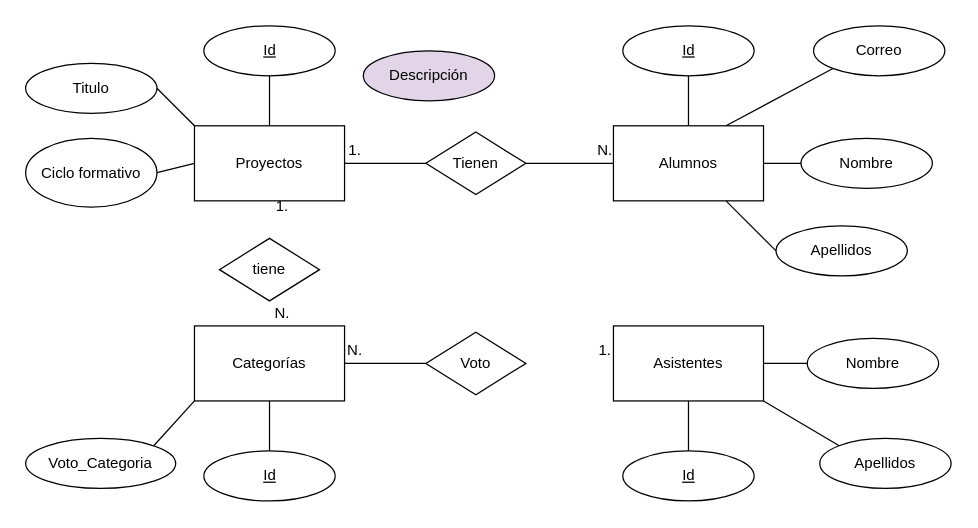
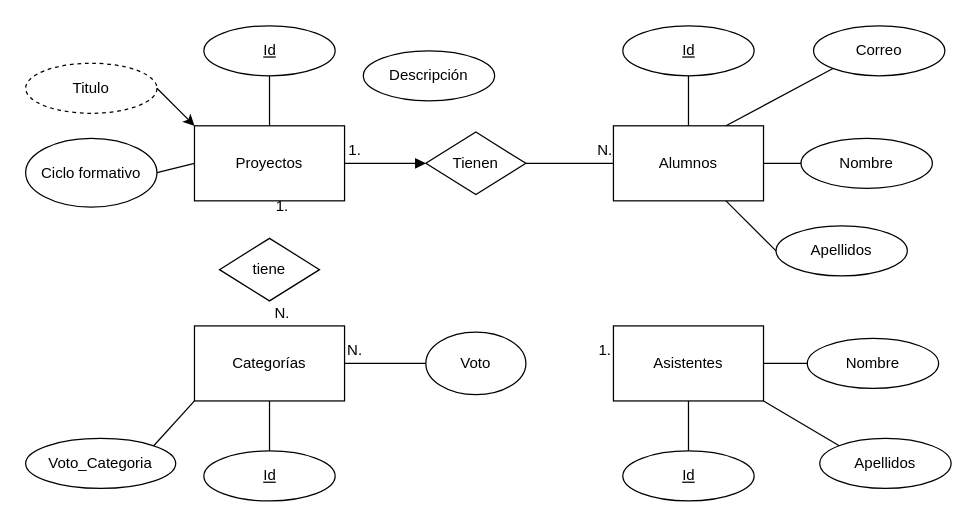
node "Descripción": fillcolor #e1d5e7 -> #ffffff
node "Titulo": style solid -> dashed
edge "Titulo" -- "Proyectos": arrowhead none -> classic
edge "Proyectos" -- "Tienen": arrowhead none -> block
node "Voto": shape diamond -> ellipse
